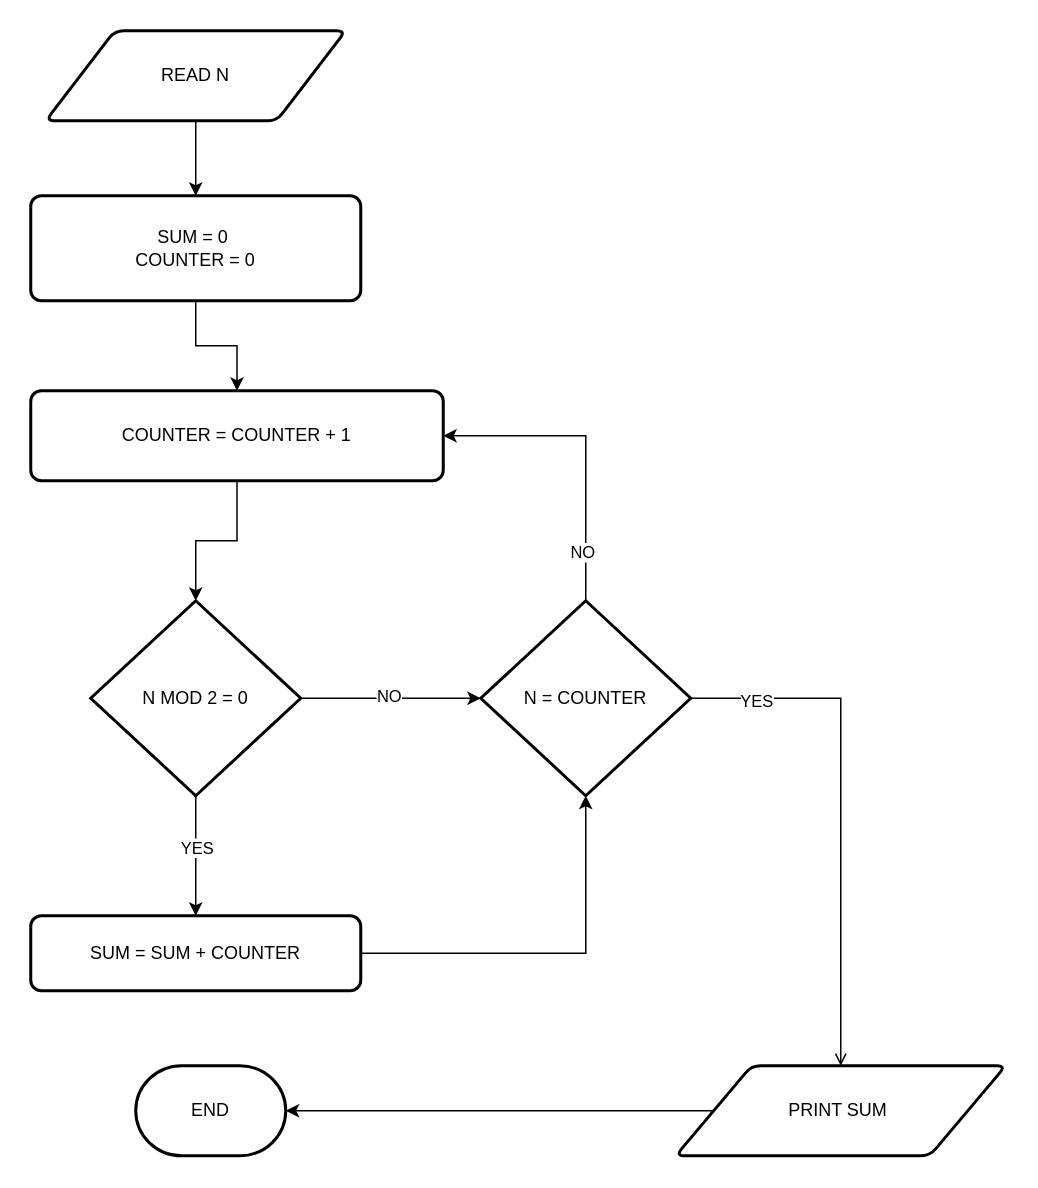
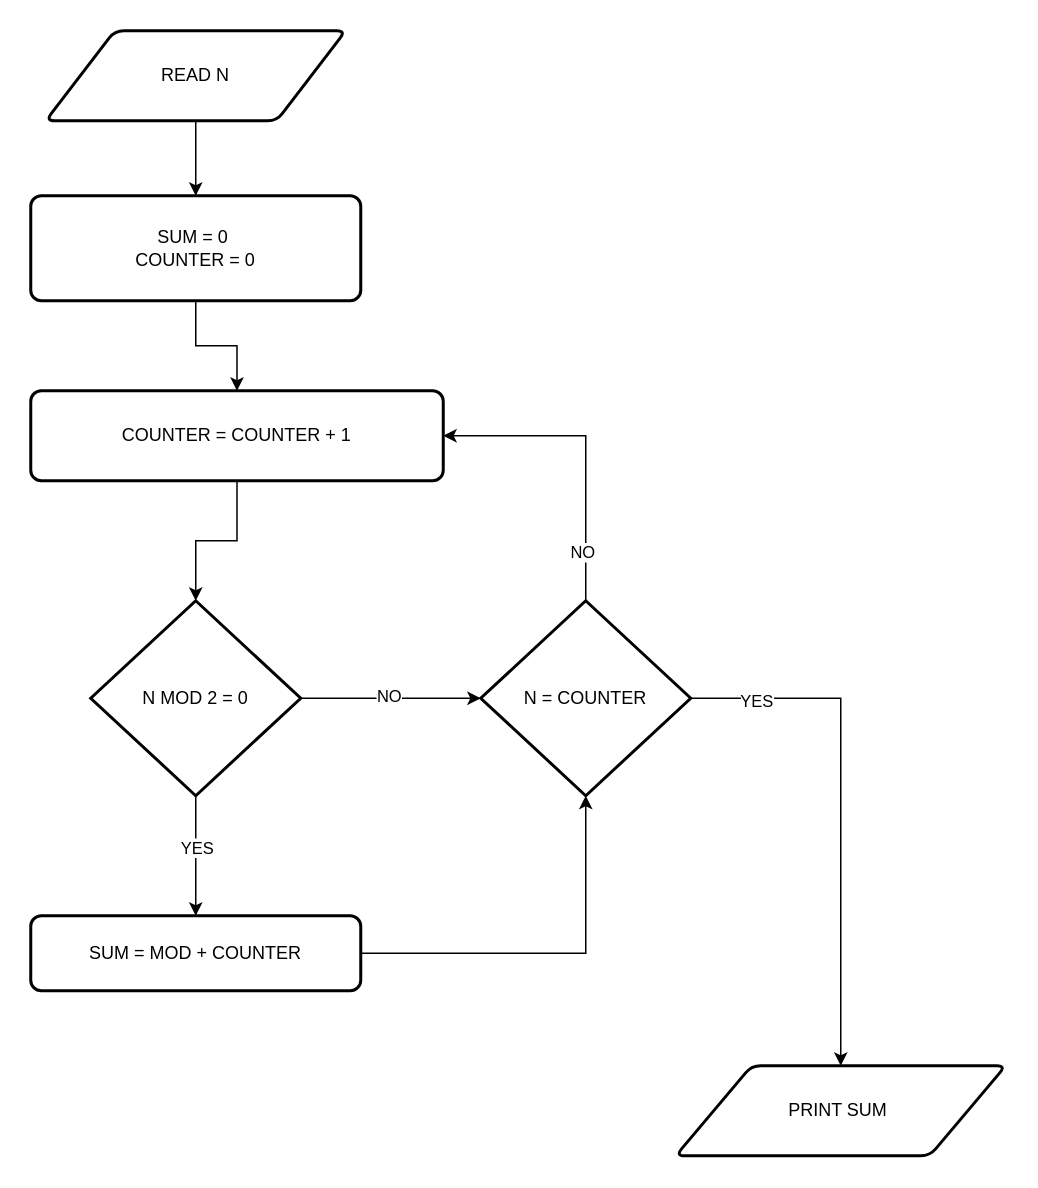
node "SUM = SUM + COUNTER": label "SUM = SUM + COUNTER" -> "SUM = MOD + COUNTER"
edge "N = COUNTER" -> "PRINT SUM": arrowhead open -> classic
node "END": removed
edge "PRINT SUM" -> "END": removed
